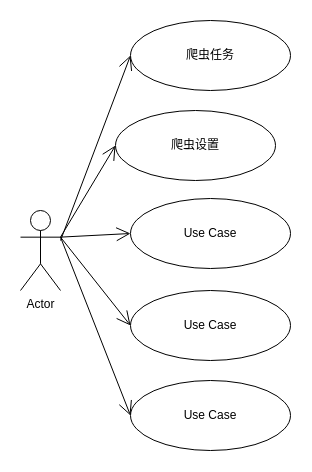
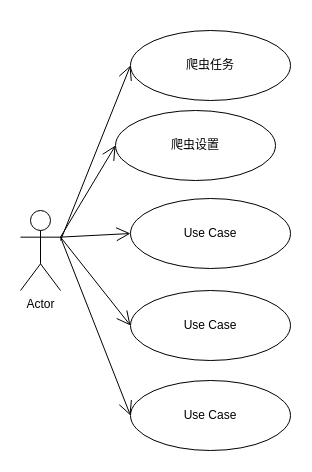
node "爬虫任务": moved (211, 56) -> (211, 66)
